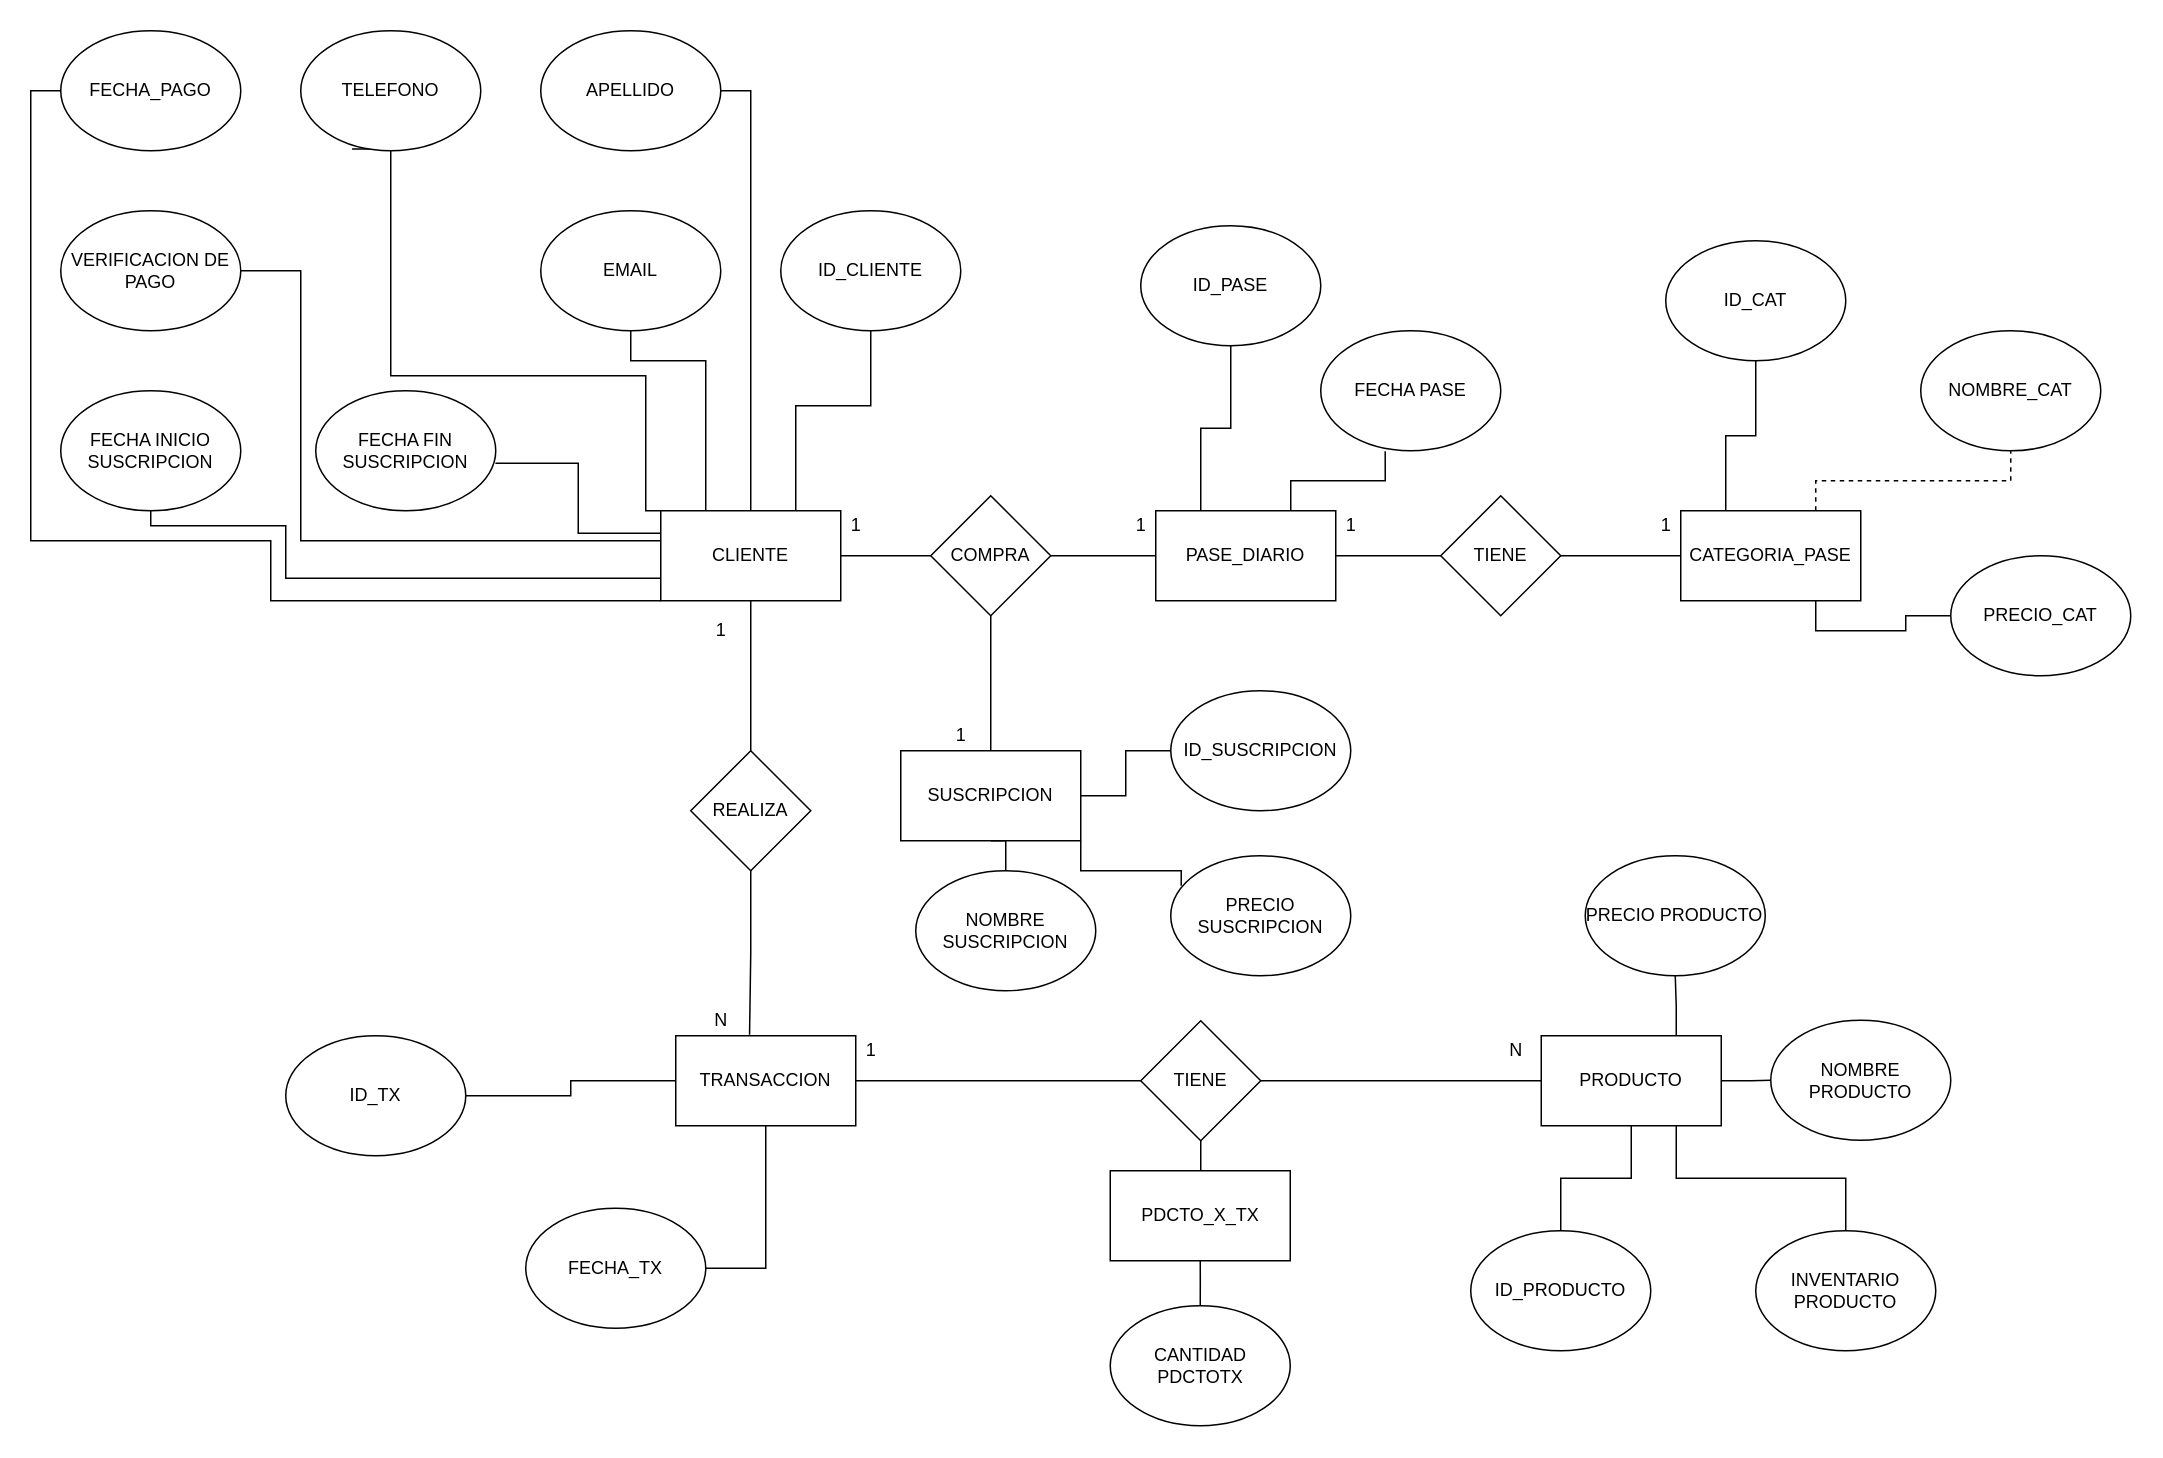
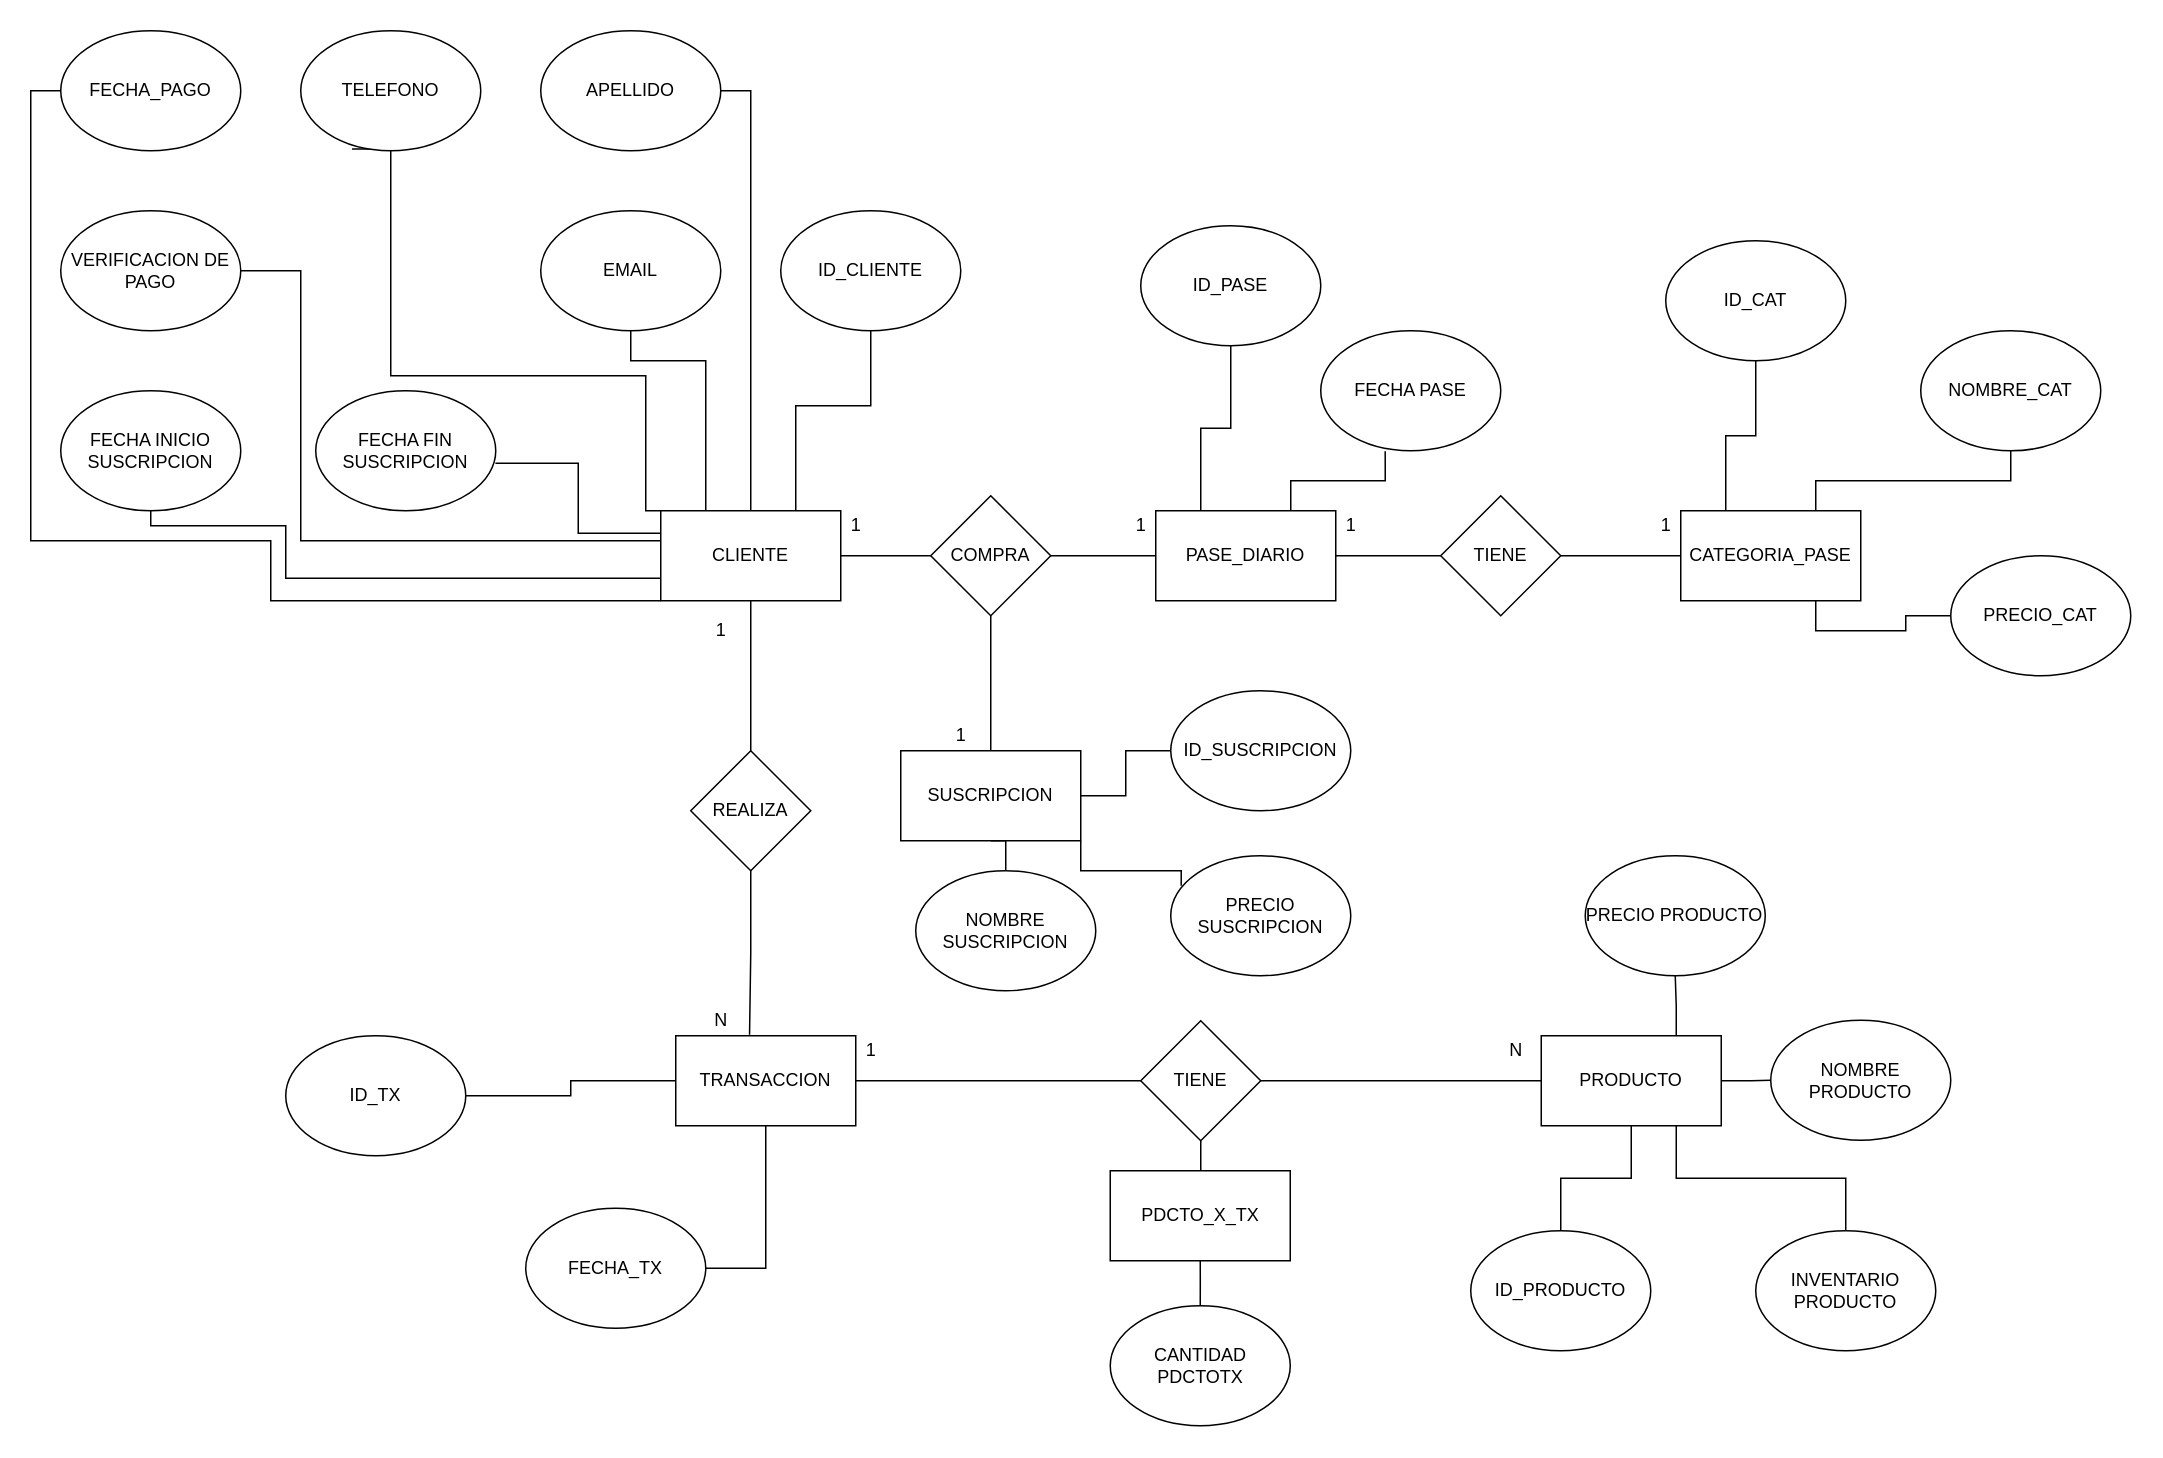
edge "NOMBRE_CAT" -- "CATEGORIA_PASE": style dashed -> solid
